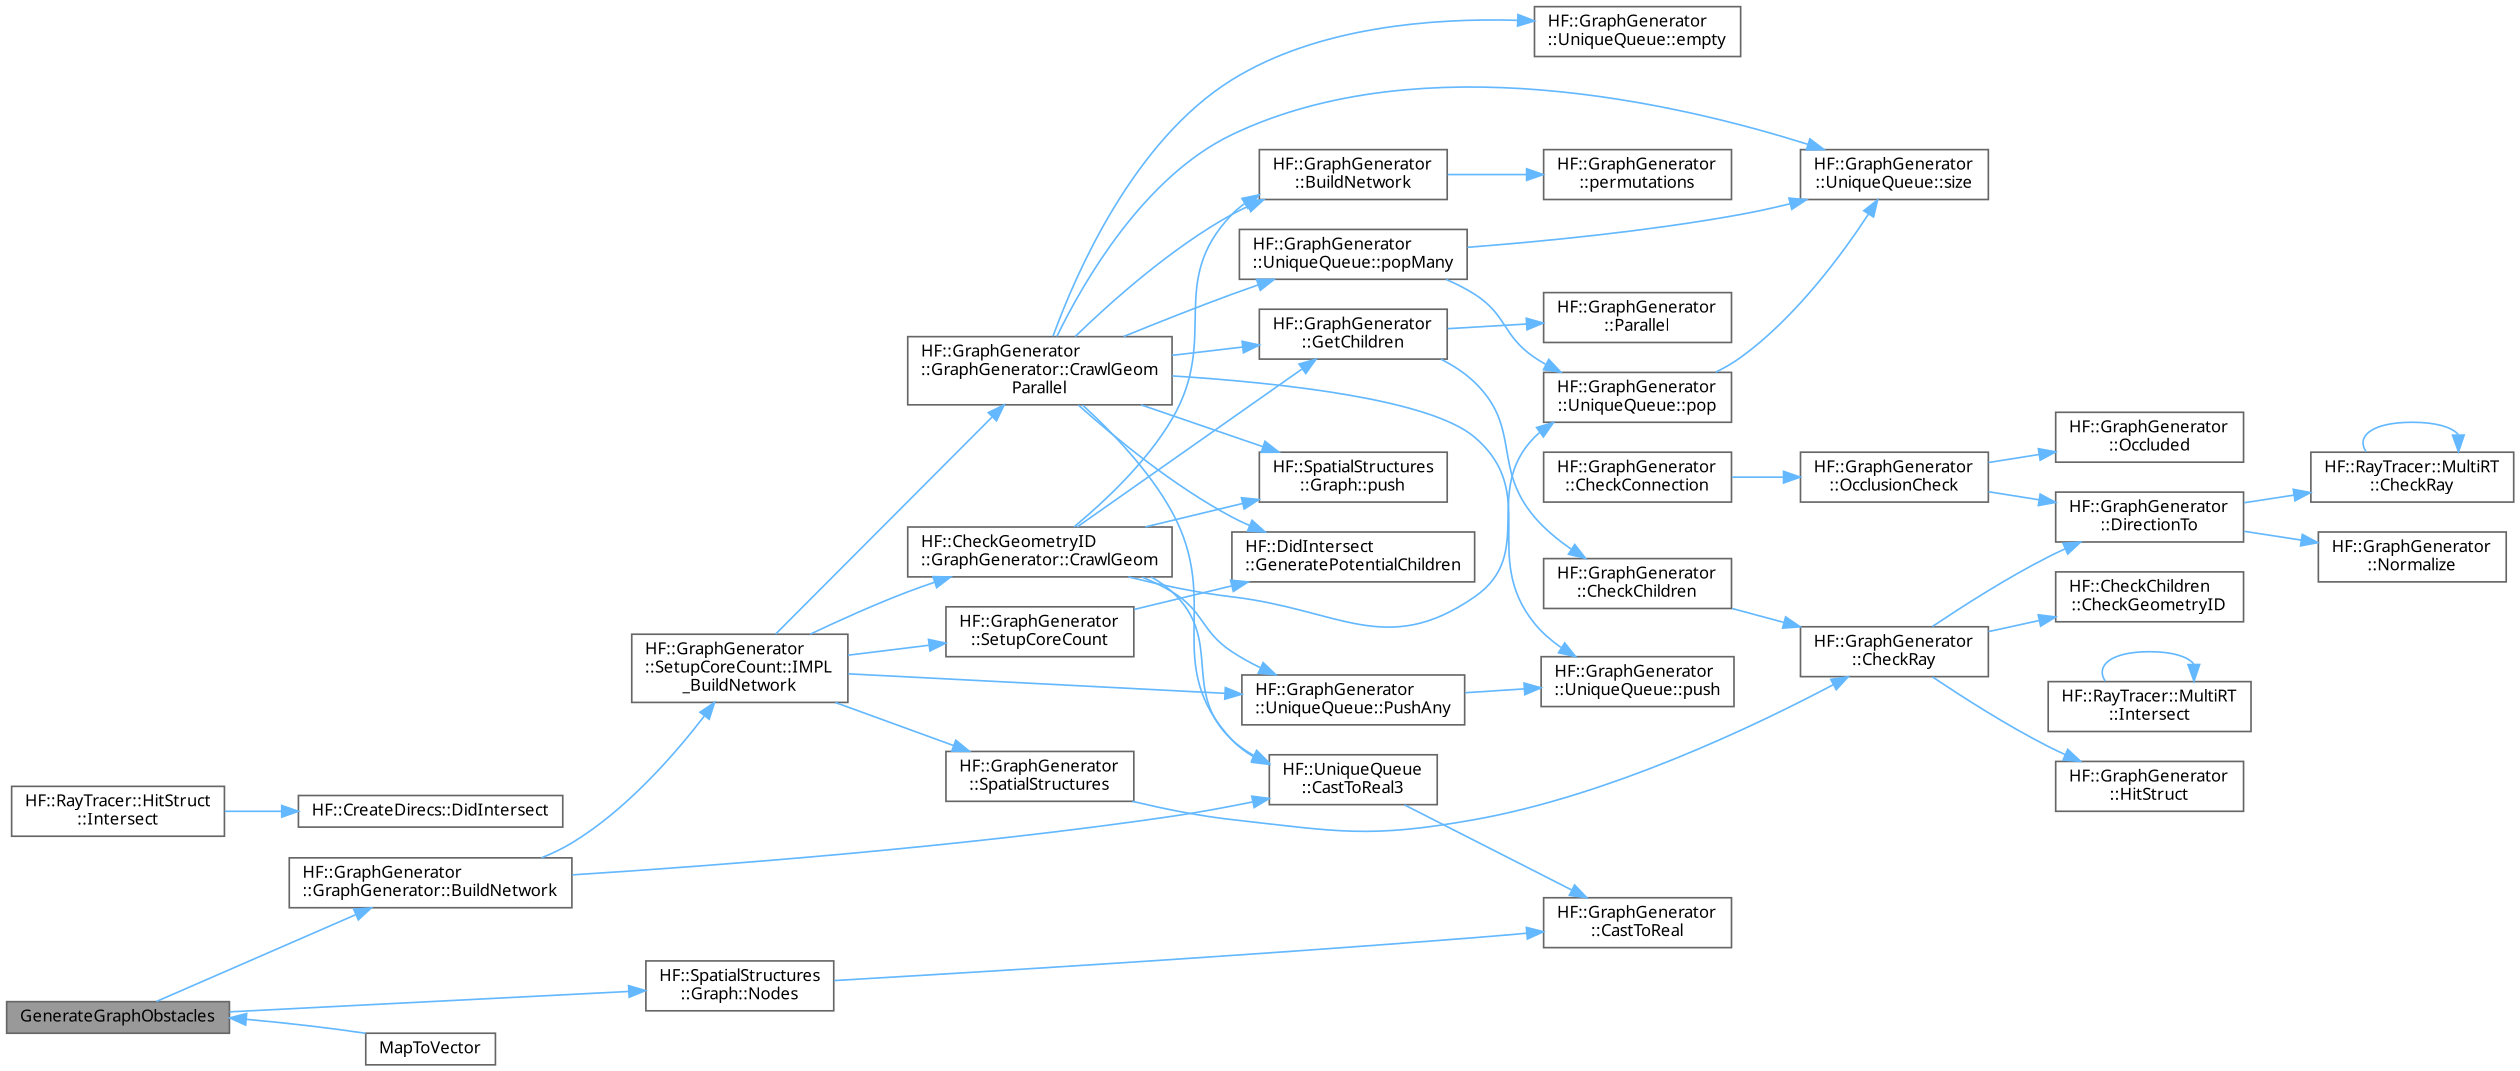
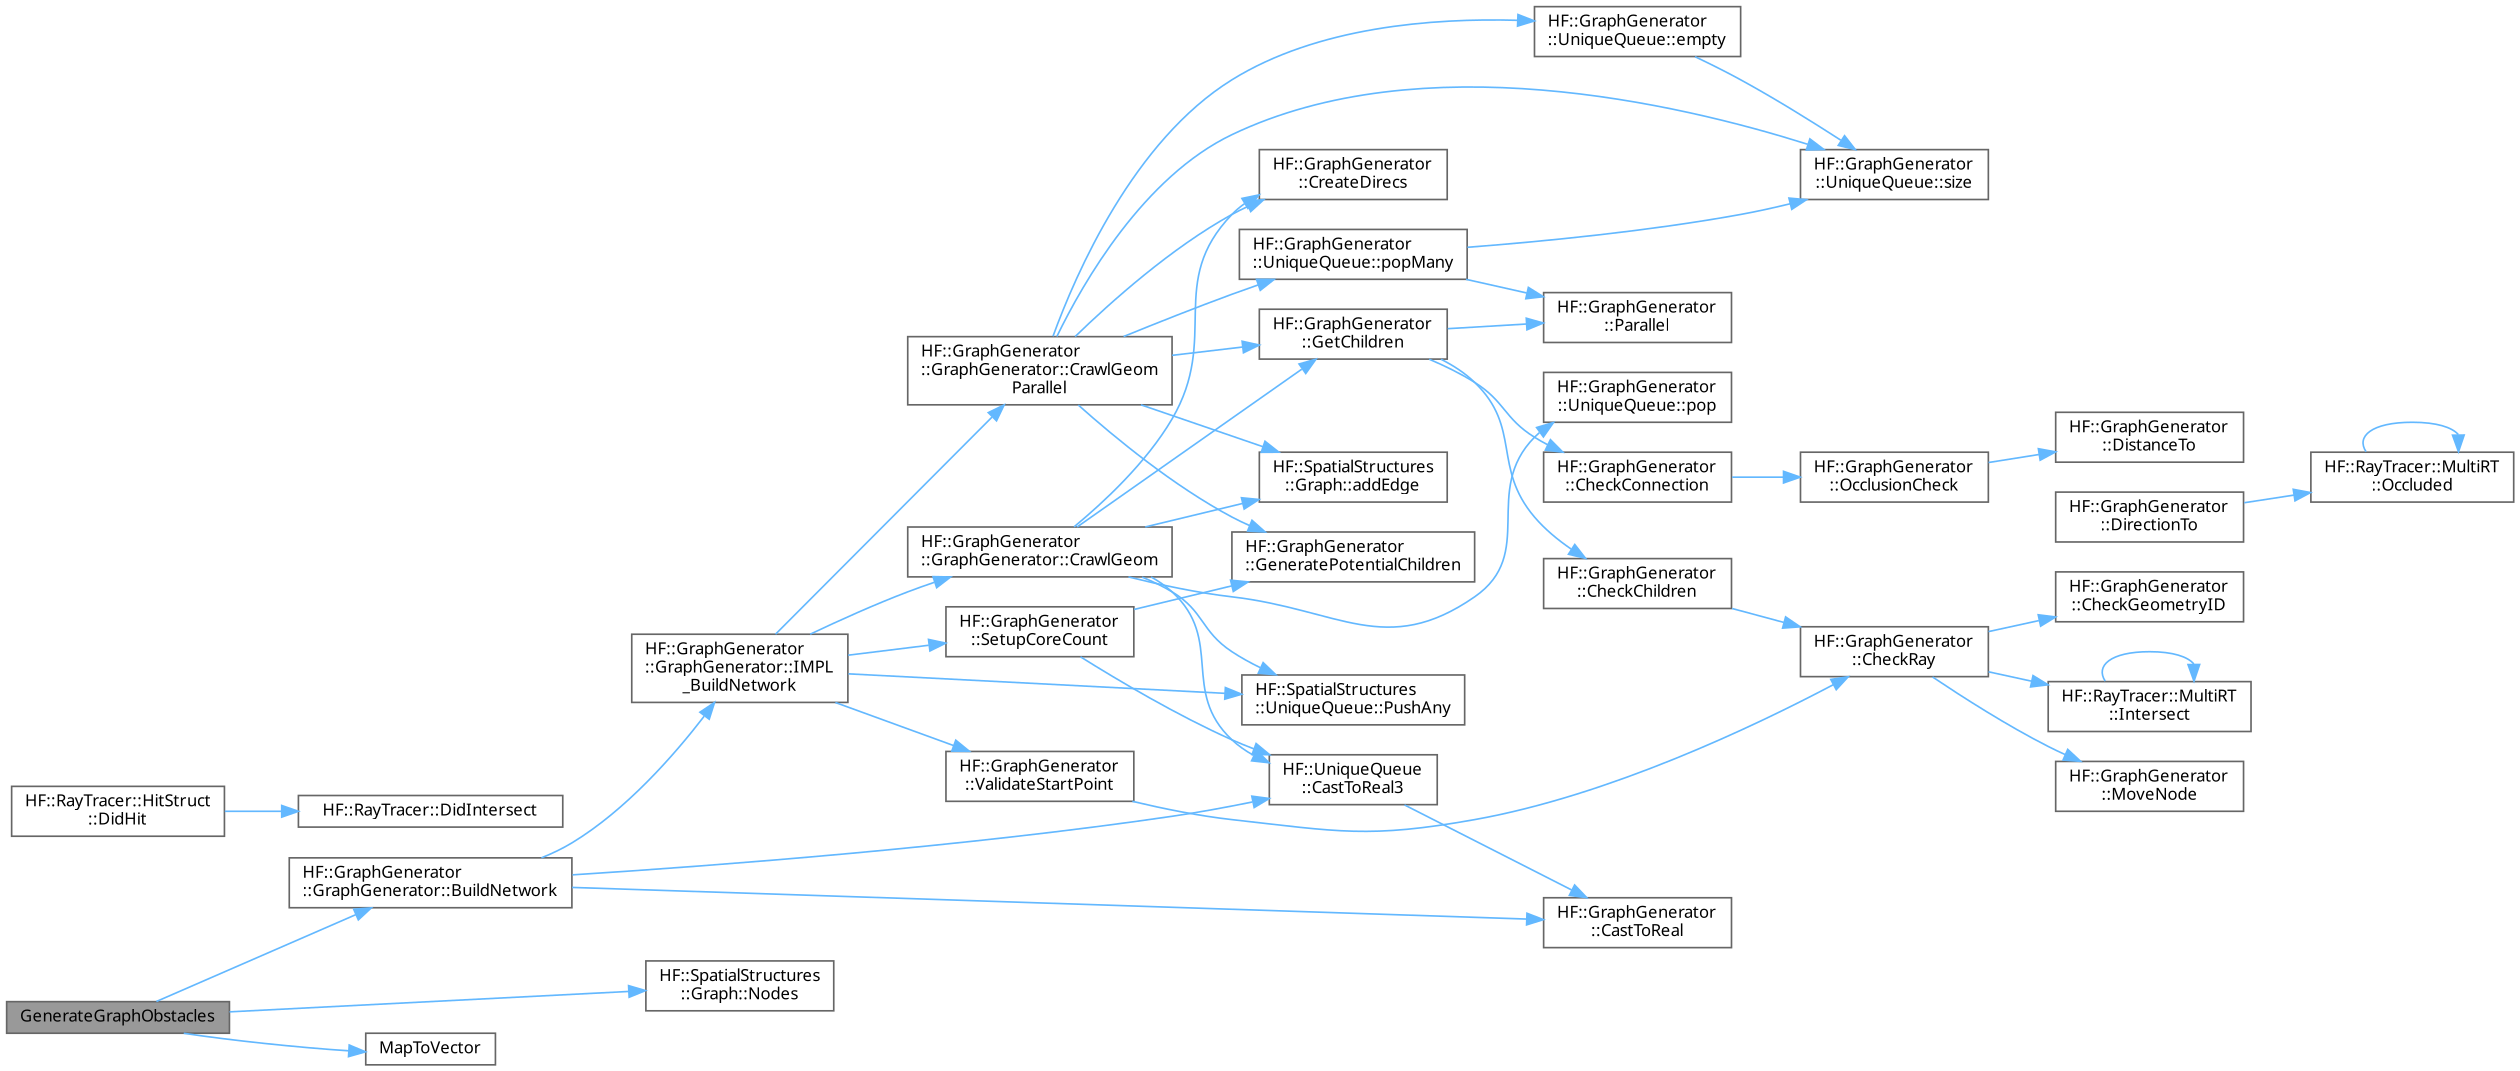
node "HF::GraphGenerator ::BuildNetwork": label "HF::GraphGenerator ::BuildNetwork" -> "HF::GraphGenerator ::CreateDirecs"
node "HF::GraphGenerator ::permutations": removed
edge "HF::GraphGenerator ::UniqueQueue::pop" -> "HF::GraphGenerator ::UniqueQueue::size": now "HF::GraphGenerator ::UniqueQueue::empty" -> "HF::GraphGenerator ::UniqueQueue::size"
edge "HF::GraphGenerator ::UniqueQueue::popMany" -> "HF::GraphGenerator ::UniqueQueue::pop": now "HF::GraphGenerator ::UniqueQueue::popMany" -> "HF::GraphGenerator ::Parallel"
edge "HF::GraphGenerator ::GetChildren" -> "HF::GraphGenerator ::CheckConnection": added
node "HF::GraphGenerator ::Occluded": label "HF::GraphGenerator ::Occluded" -> "HF::GraphGenerator ::DistanceTo"
node "HF::SpatialStructures ::Graph::push": label "HF::SpatialStructures ::Graph::push" -> "HF::SpatialStructures ::Graph::addEdge"
node "HF::RayTracer::MultiRT ::CheckRay": label "HF::RayTracer::MultiRT ::CheckRay" -> "HF::RayTracer::MultiRT ::Occluded"
edge "HF::GraphGenerator ::OcclusionCheck" -> "HF::GraphGenerator ::DirectionTo": removed
node "HF::CheckGeometryID ::GraphGenerator::CrawlGeom": label "HF::CheckGeometryID ::GraphGenerator::CrawlGeom" -> "HF::GraphGenerator ::GraphGenerator::CrawlGeom"
node "HF::DidIntersect ::GeneratePotentialChildren": label "HF::DidIntersect ::GeneratePotentialChildren" -> "HF::GraphGenerator ::GeneratePotentialChildren"
node "HF::GraphGenerator ::Normalize": removed
edge "HF::GraphGenerator ::GraphGenerator::CrawlGeom Parallel" -> "HF::UniqueQueue ::CastToReal3": now "HF::GraphGenerator ::SetupCoreCount" -> "HF::UniqueQueue ::CastToReal3"
edge "HF::GraphGenerator ::CheckRay" -> "HF::GraphGenerator ::DirectionTo": now "HF::GraphGenerator ::CheckRay" -> "HF::RayTracer::MultiRT ::Intersect"
node "HF::CheckChildren ::CheckGeometryID": label "HF::CheckChildren ::CheckGeometryID" -> "HF::GraphGenerator ::CheckGeometryID"
node "HF::GraphGenerator ::SetupCoreCount::IMPL _BuildNetwork": label "HF::GraphGenerator ::SetupCoreCount::IMPL _BuildNetwork" -> "HF::GraphGenerator ::GraphGenerator::IMPL _BuildNetwork"
node "HF::GraphGenerator ::UniqueQueue::push": removed
node "HF::GraphGenerator ::UniqueQueue::PushAny": label "HF::GraphGenerator ::UniqueQueue::PushAny" -> "HF::SpatialStructures ::UniqueQueue::PushAny"
node "HF::GraphGenerator ::SpatialStructures": label "HF::GraphGenerator ::SpatialStructures" -> "HF::GraphGenerator ::ValidateStartPoint"
node "HF::GraphGenerator ::HitStruct": label "HF::GraphGenerator ::HitStruct" -> "HF::GraphGenerator ::MoveNode"
node "HF::RayTracer::HitStruct ::Intersect": label "HF::RayTracer::HitStruct ::Intersect" -> "HF::RayTracer::HitStruct ::DidHit"
node "HF::CreateDirecs::DidIntersect": label "HF::CreateDirecs::DidIntersect" -> "HF::RayTracer::DidIntersect"
edge "HF::SpatialStructures ::Graph::Nodes" -> "HF::GraphGenerator ::CastToReal": now "HF::GraphGenerator ::GraphGenerator::BuildNetwork" -> "HF::GraphGenerator ::CastToReal"
edge "MapToVector" -> "GenerateGraphObstacles": reversed
